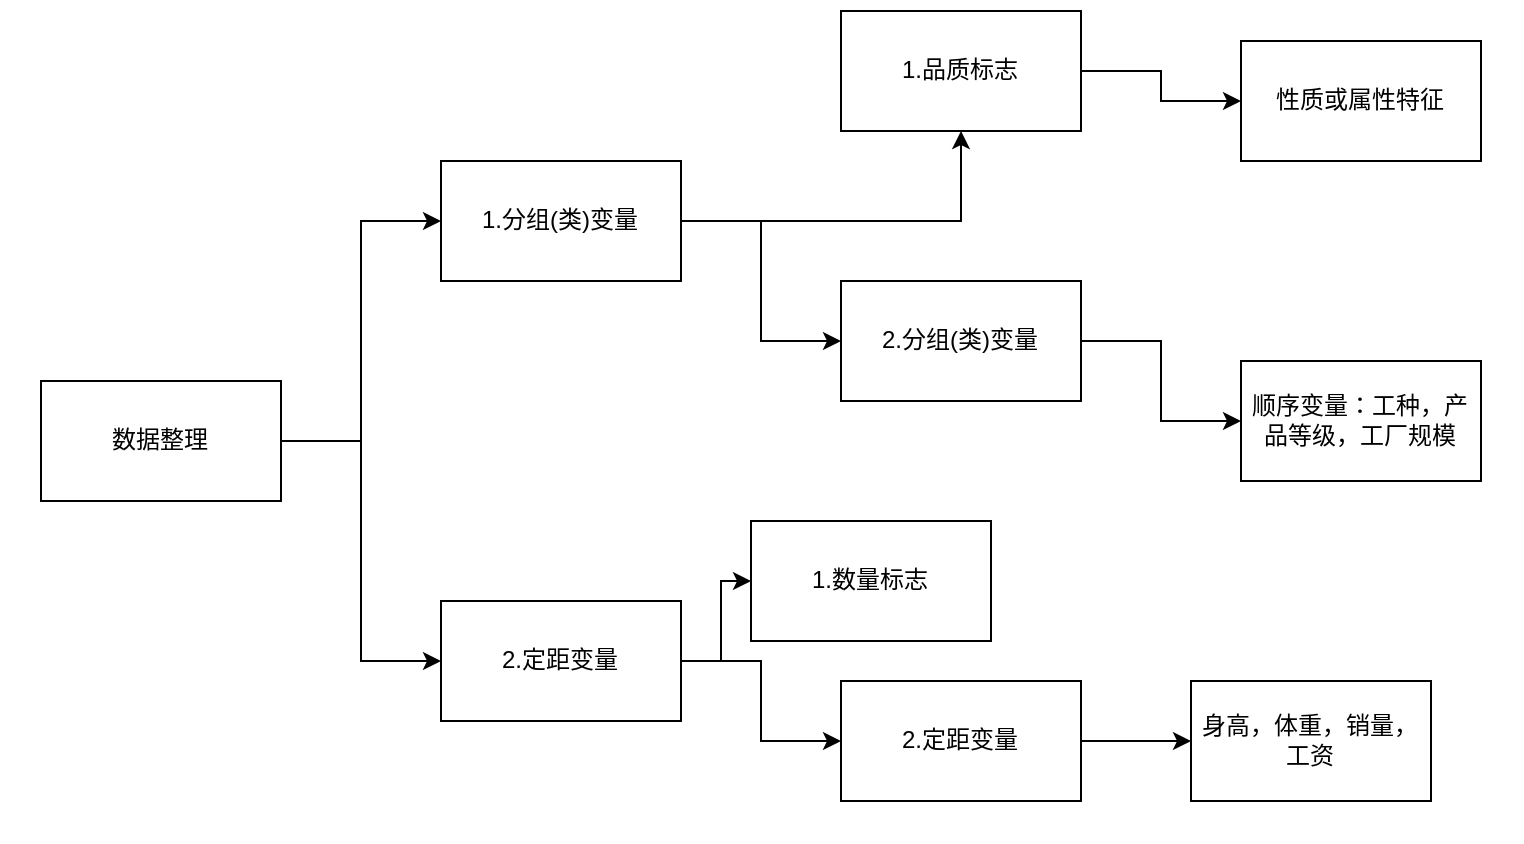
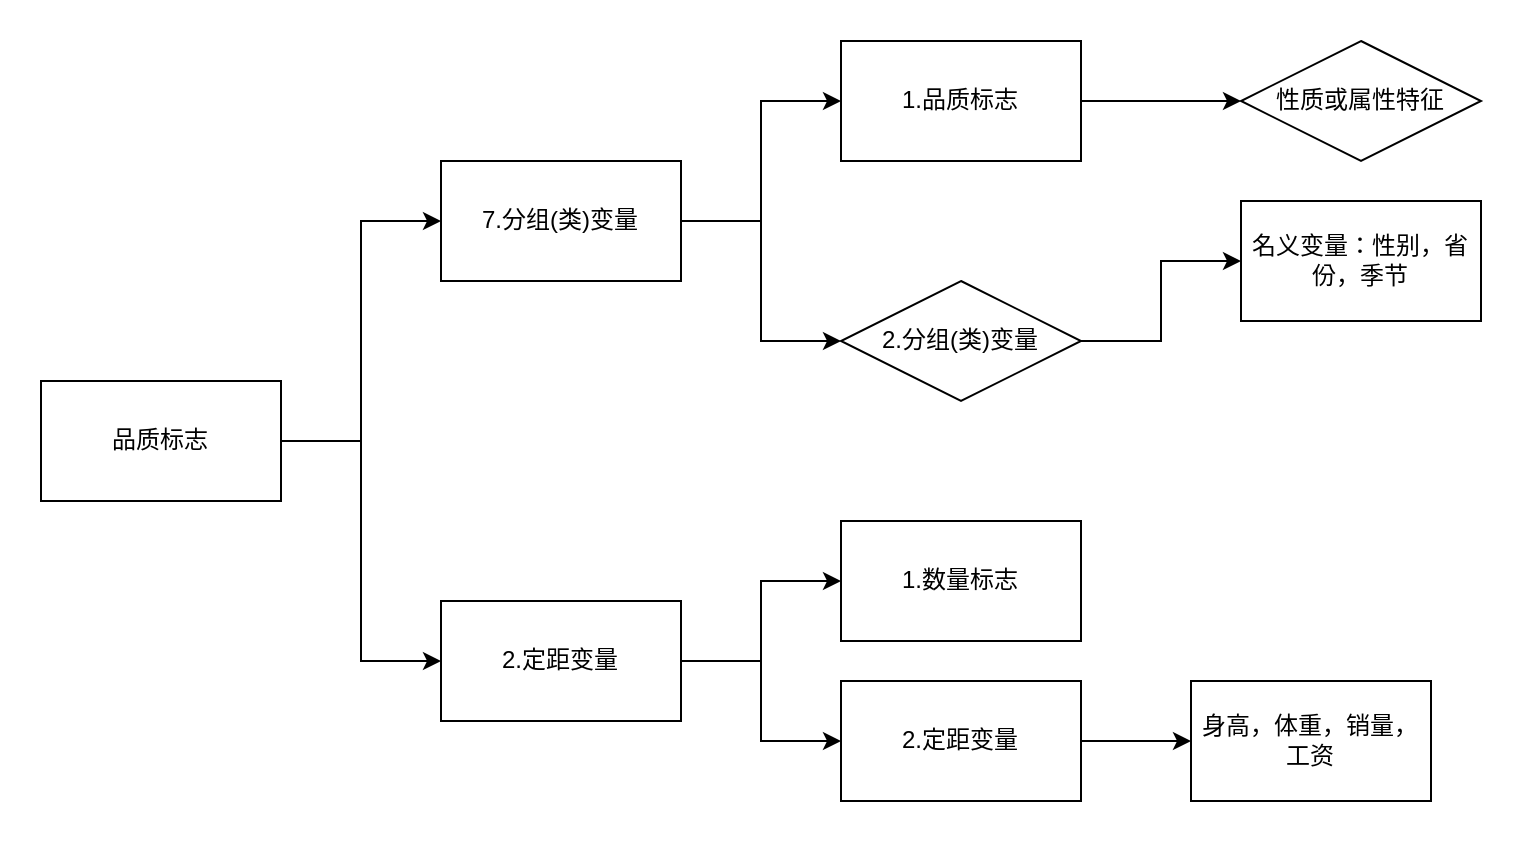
node "1.品质标志": moved (961, 71) -> (961, 101)
node "性质或属性特征": shape rectangle -> diamond
node "1.分组(类)变量": label "1.分组(类)变量" -> "7.分组(类)变量"
node "名义变量：性别，省份，季节": added
edge "2.分组(类)变量" -> "名义变量：性别，省份，季节": added
node "2.分组(类)变量": shape rectangle -> diamond
edge "2.分组(类)变量" -> "顺序变量：工种，产品等级，工厂规模": removed
node "顺序变量：工种，产品等级，工厂规模": removed
node "数据整理": label "数据整理" -> "品质标志"
node "1.数量标志": moved (871, 581) -> (961, 581)
